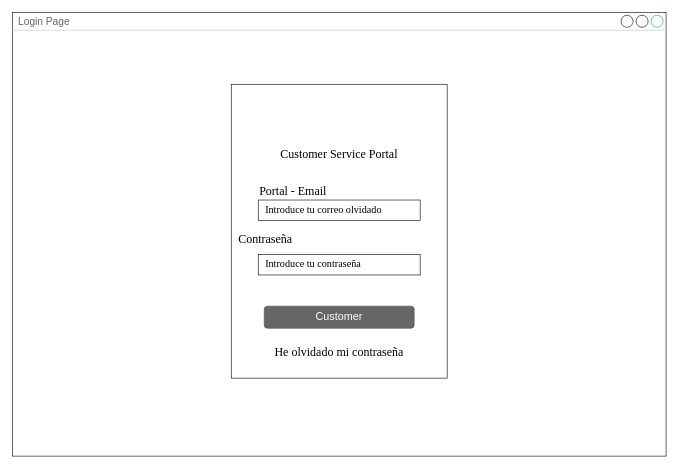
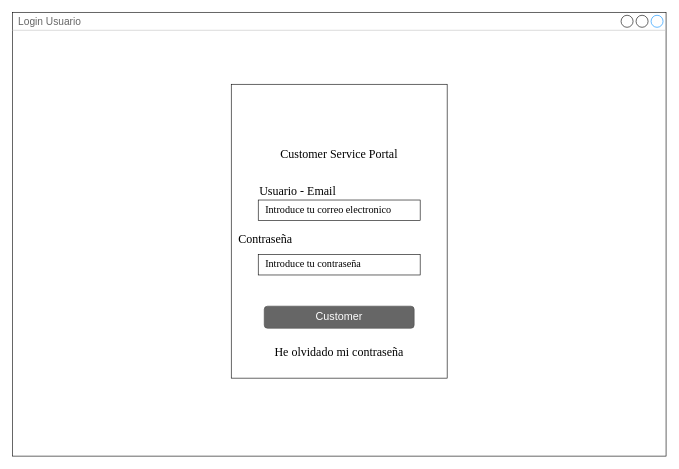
node "Login Page": label "Login Page" -> "Login Usuario"
node "Portal - Email": label "Portal - Email" -> "Usuario - Email"
node "Introduce tu correo olvidado": label "Introduce tu correo olvidado" -> "Introduce tu correo electronico"
